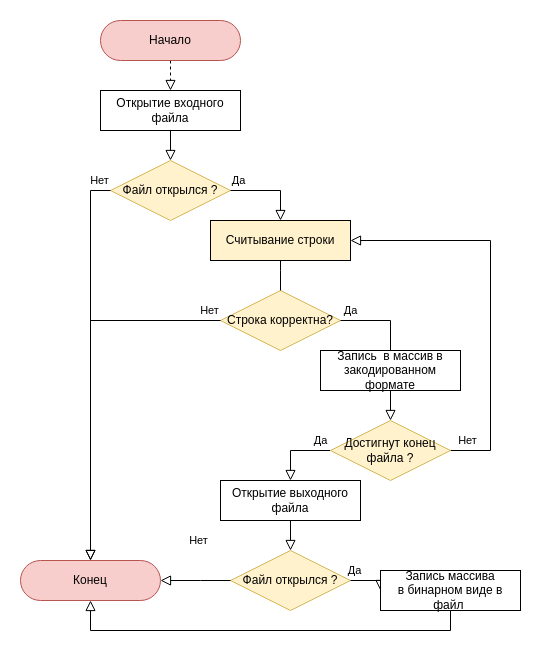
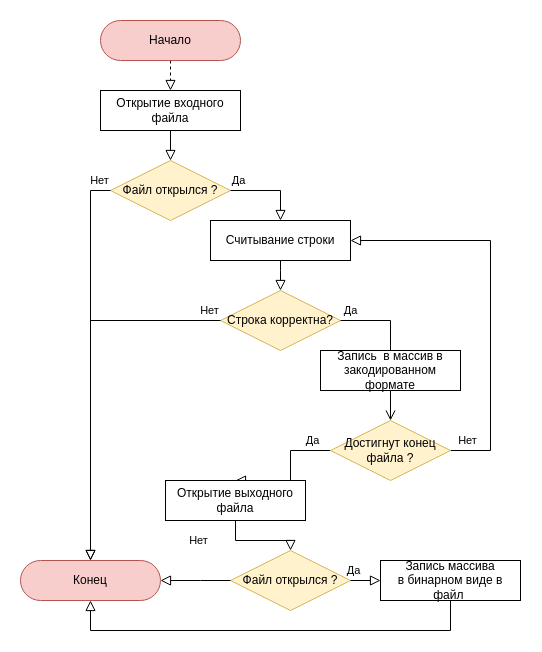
node "Считывание строки": fillcolor #fff2cc -> #ffffff
edge "Считывание строки" -- "Строка корректна?": arrowhead none -> block
edge "Запись в массив в закодированном формате" -> "Достигнут конец файла ?": arrowhead block -> open
node "Открытие выходного файла": moved (291, 501) -> (236, 501)
node "Запись массива в бинарном виде в файл": moved (451, 591) -> (451, 581)
